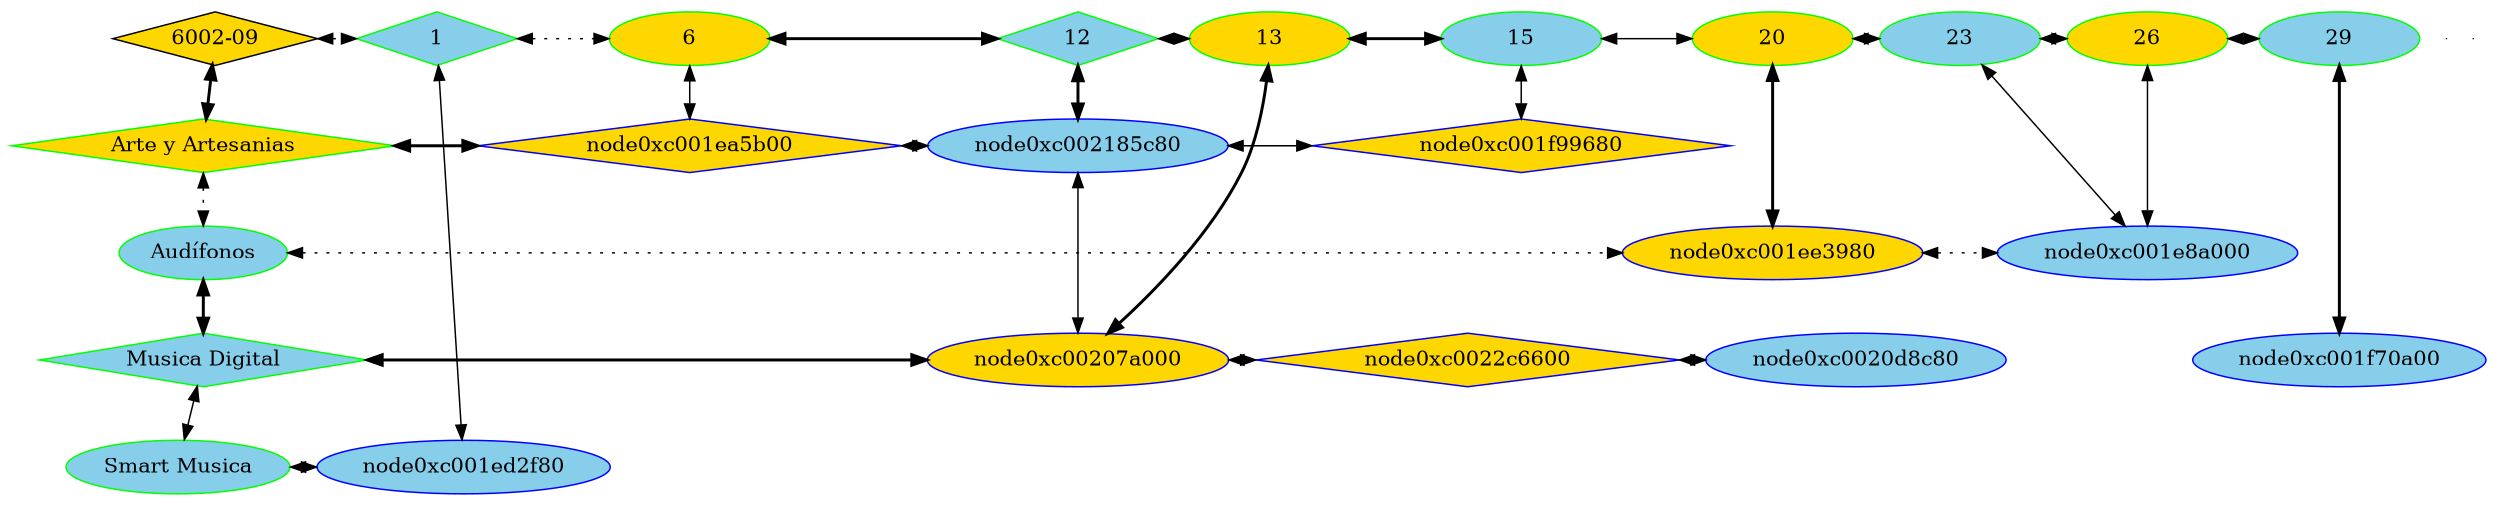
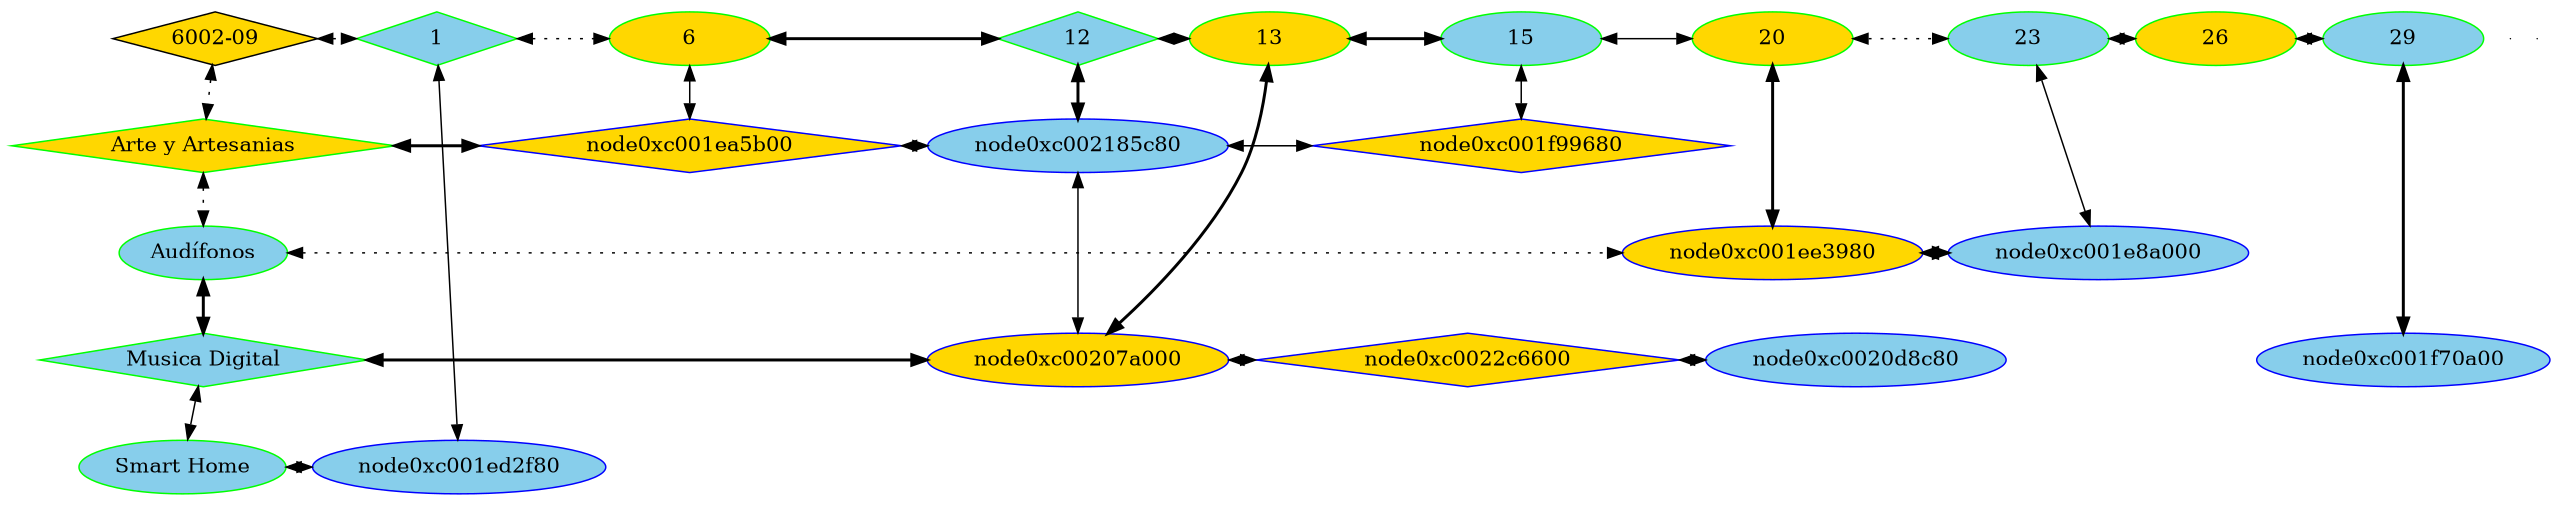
edge "6002-09" -- "Arte y Artesanias": style bold -> dotted
edge "26" -- "node0xc001e8a000": removed
edge "node0xc001ee3980" -- "node0xc001e8a000": style dotted -> bold
node "Smart Musica": label "Smart Musica" -> "Smart Home"
